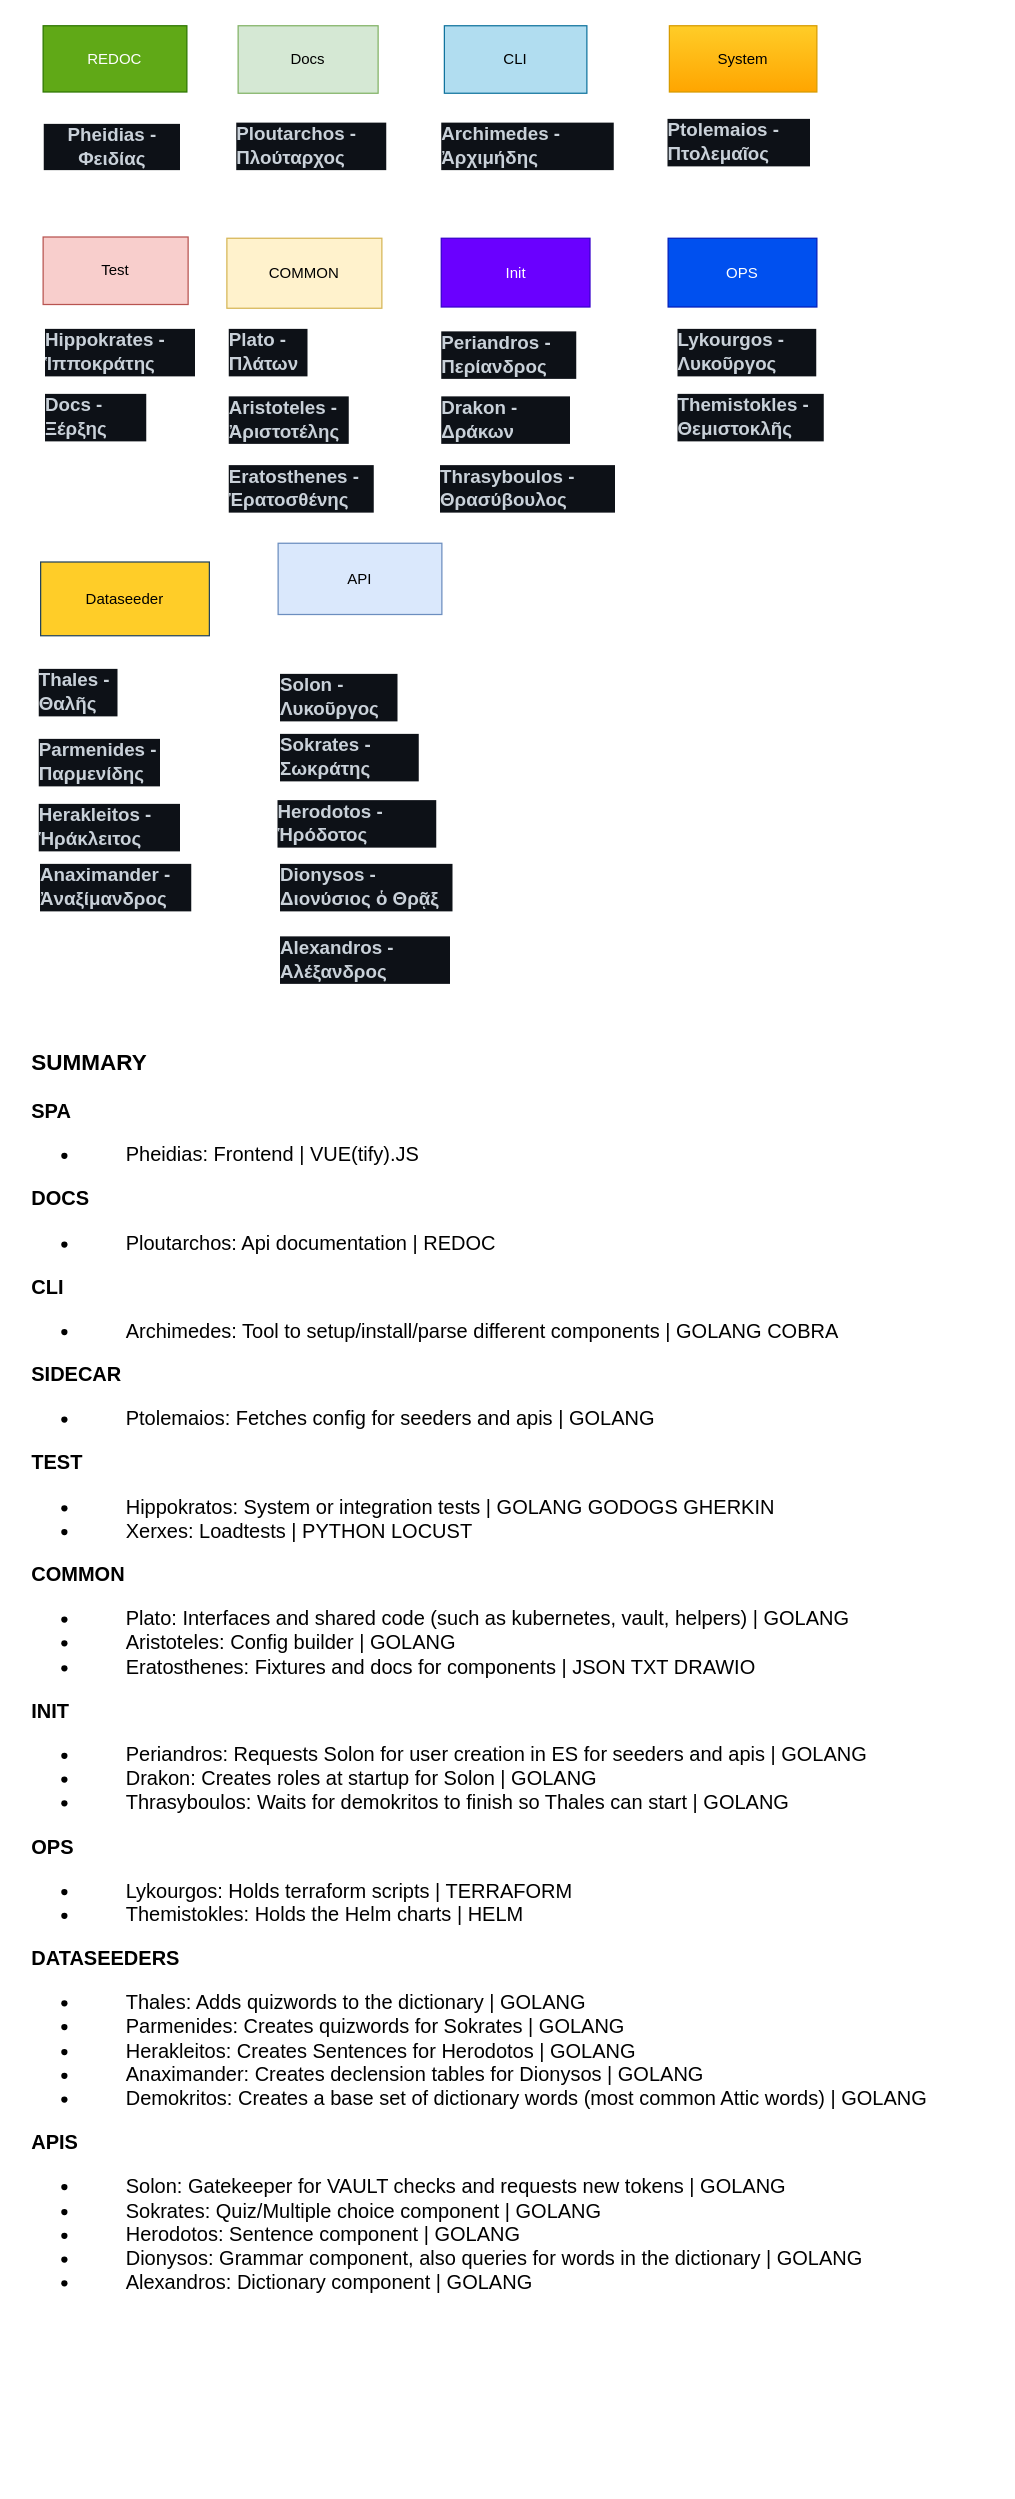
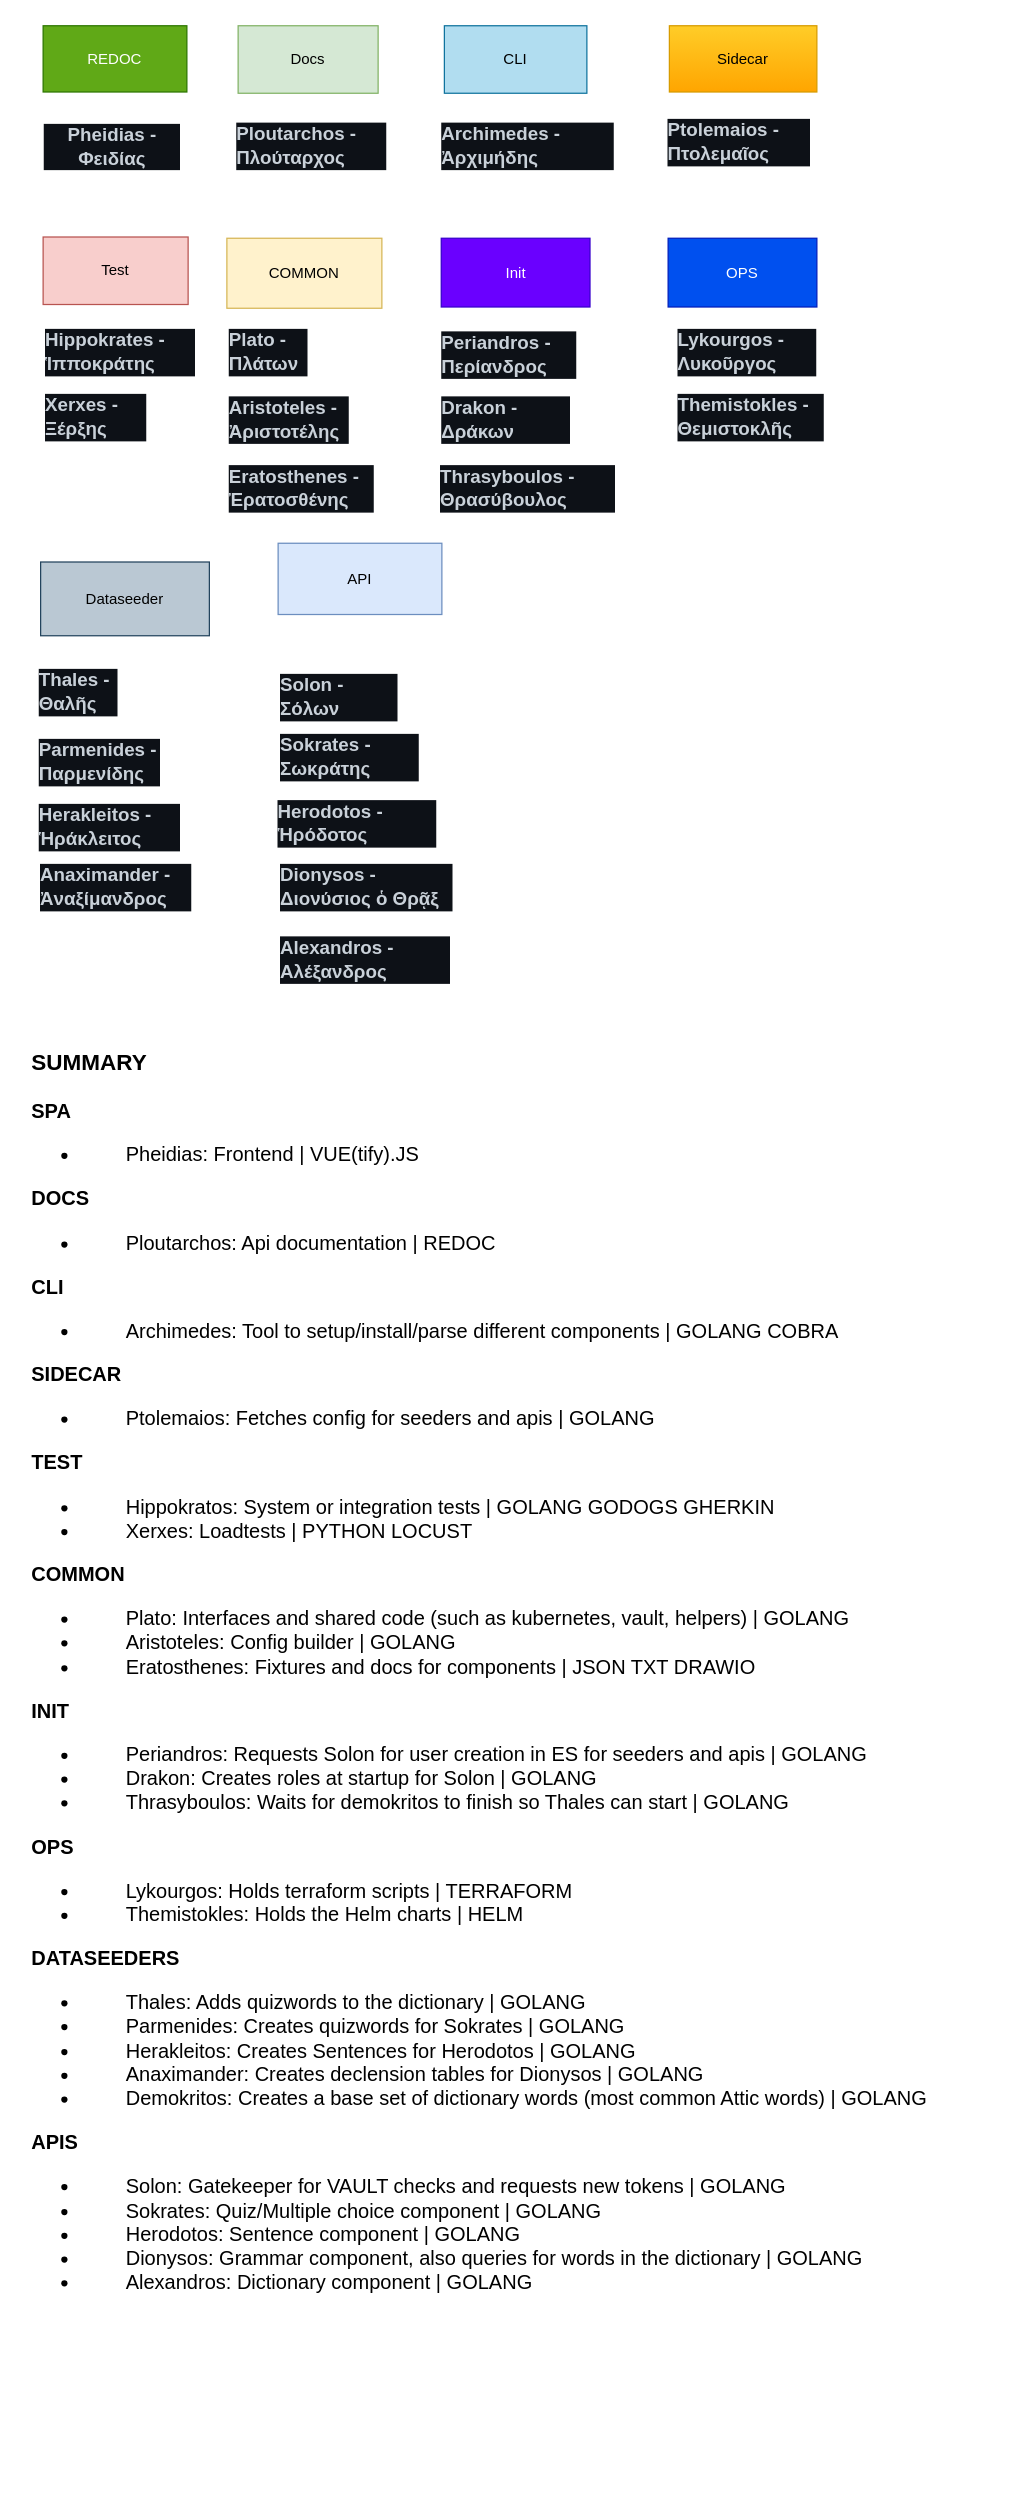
node "System": label "System" -> "Sidecar"
node "Docs - Ξέρξης": label "Docs - Ξέρξης" -> "Xerxes - Ξέρξης"
node "Dataseeder": fillcolor #ffcd28 -> #bac8d3
node "Solon - Λυκοῦργος": label "Solon - Λυκοῦργος" -> "Solon - Σόλων"
